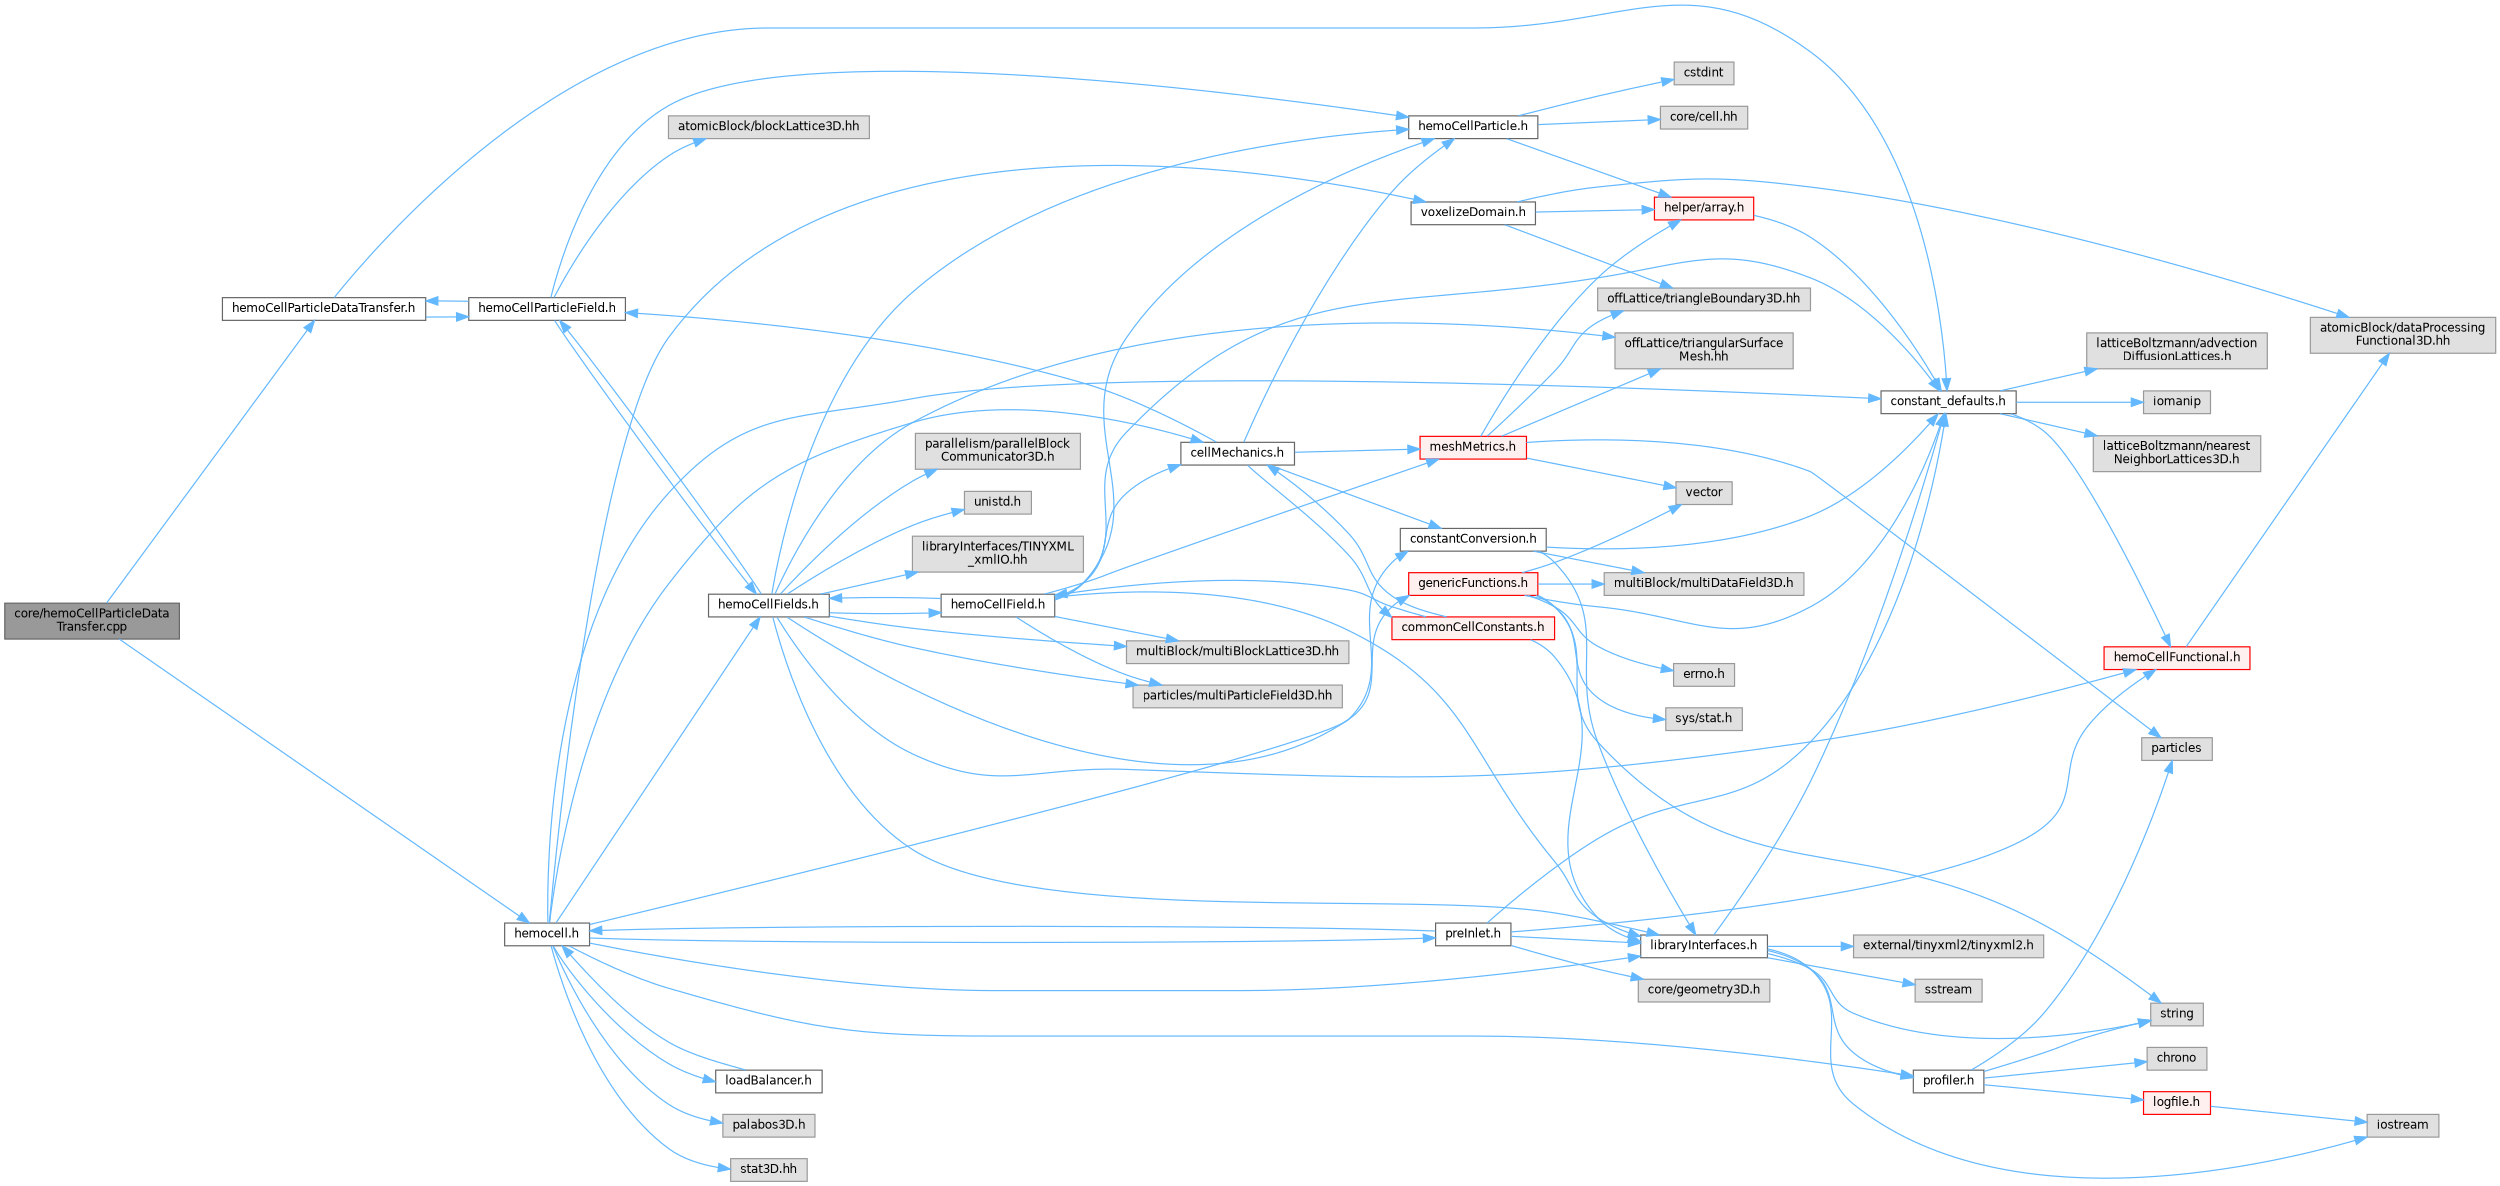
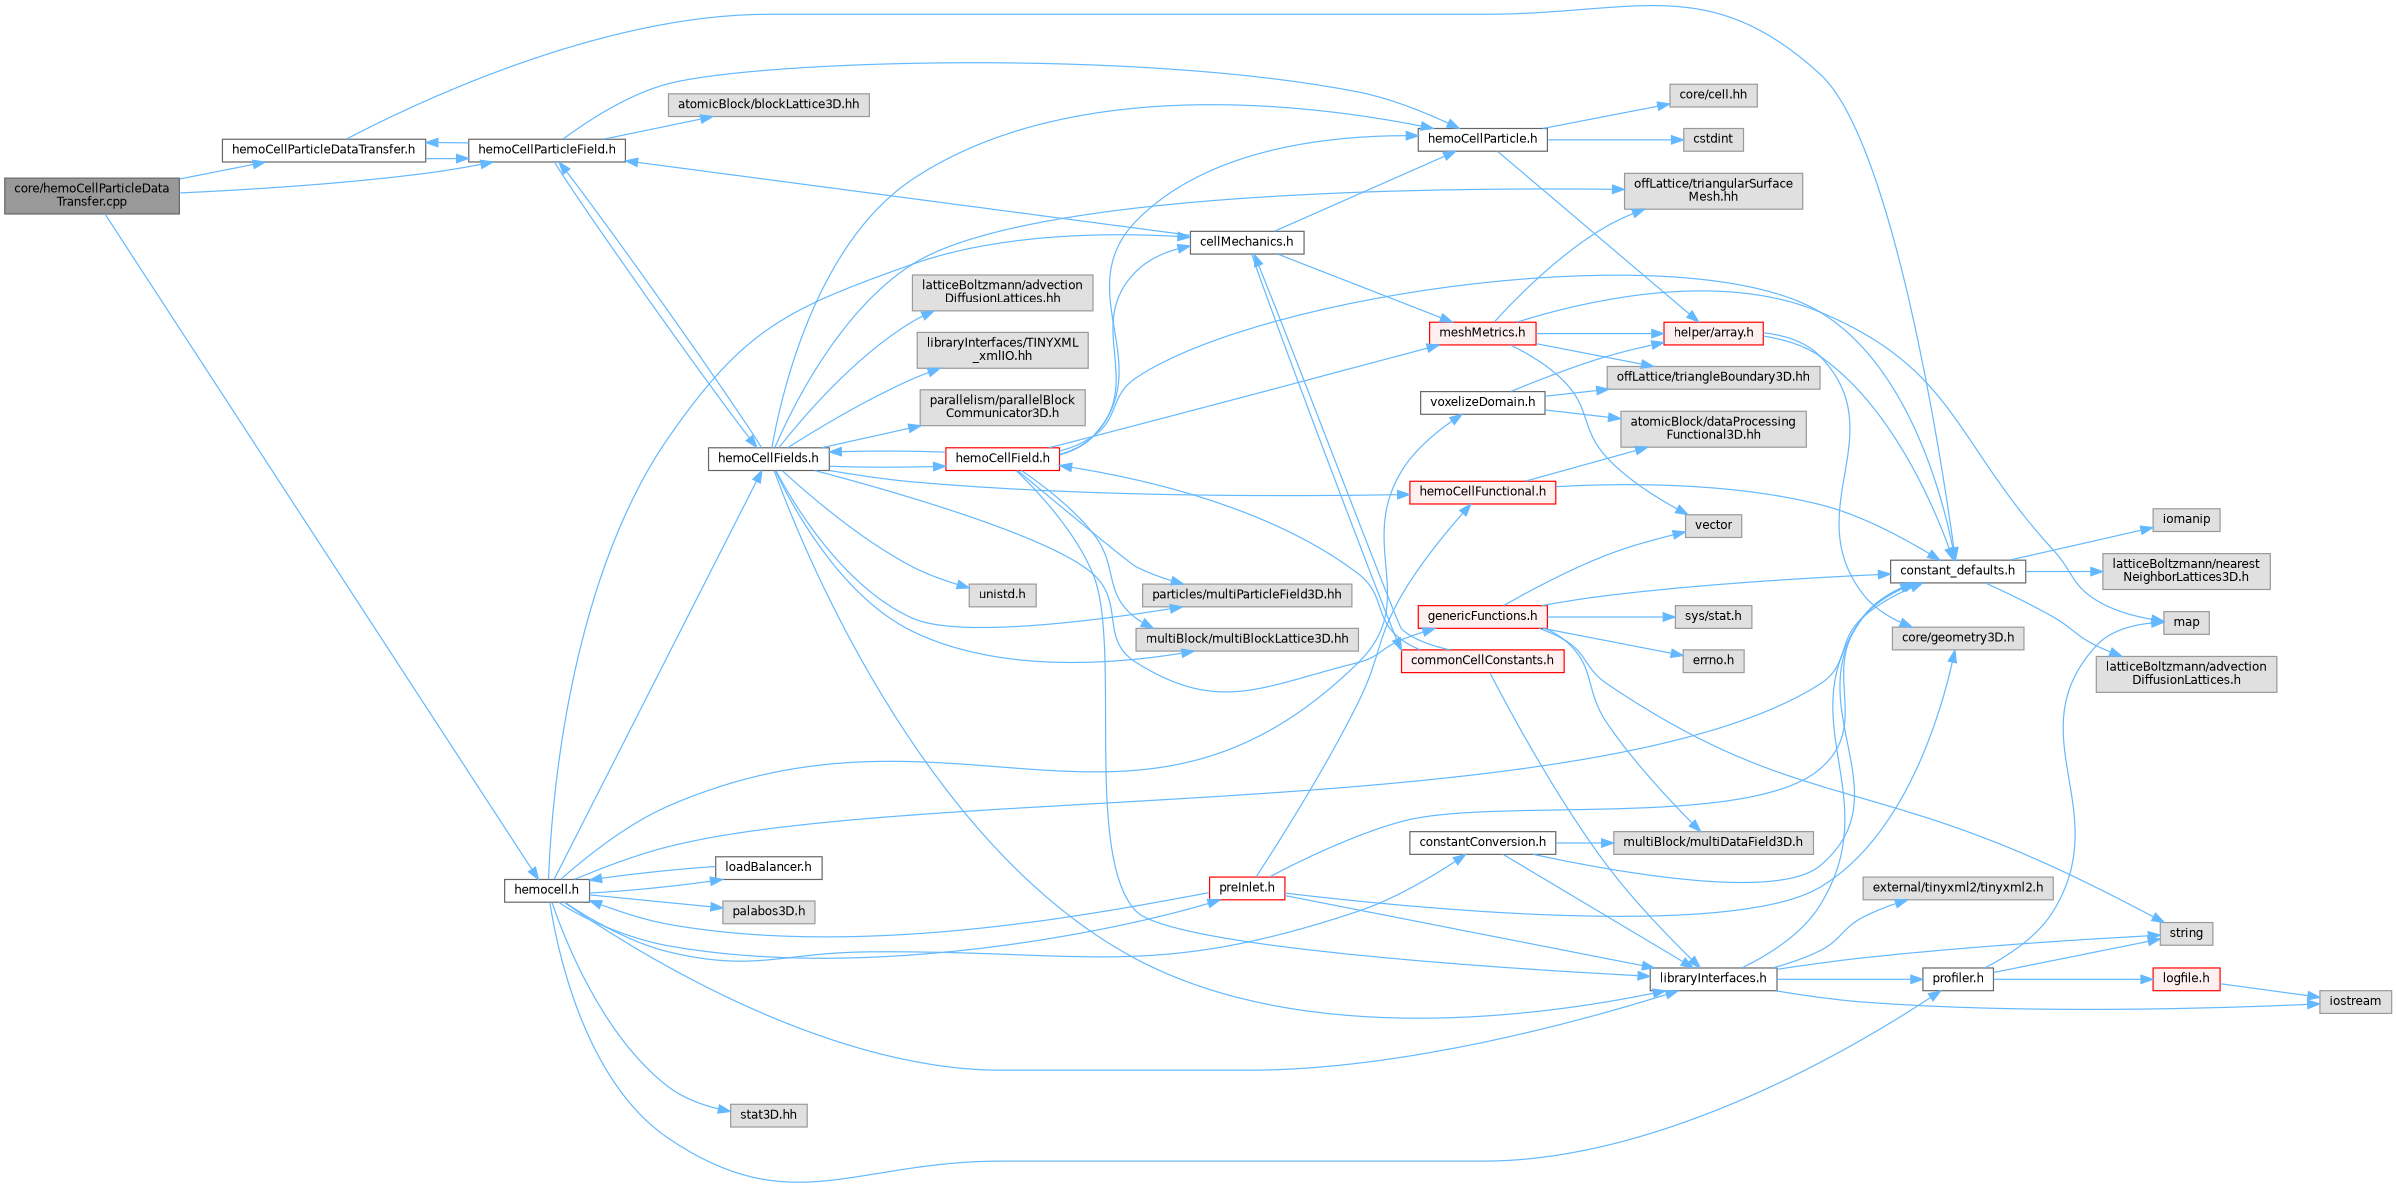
edge "core/hemoCellParticleData Transfer.cpp" -> "hemoCellParticleField.h": added
node "latticeBoltzmann/advection DiffusionLattices.hh": added
edge "helper/array.h" -> "core/geometry3D.h": added
edge "cellMechanics.h" -> "constantConversion.h": removed
edge "constant_defaults.h" -> "hemoCellFunctional.h": reversed
node "hemoCellField.h": color grey40 -> red
node "particles": label "particles" -> "map"
node "preInlet.h": color grey40 -> red
node "sstream": removed
node "chrono": removed
